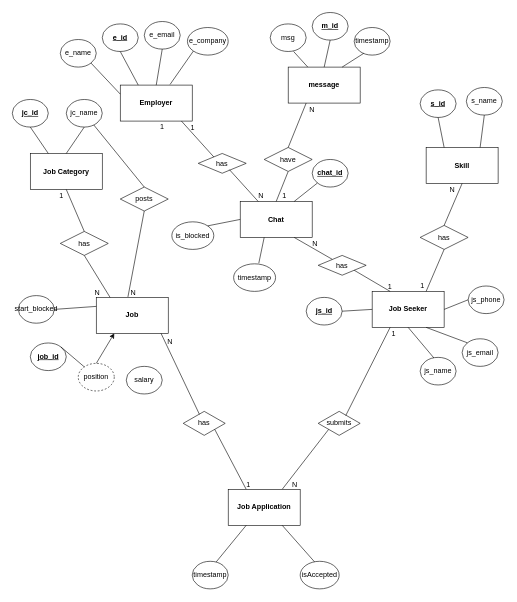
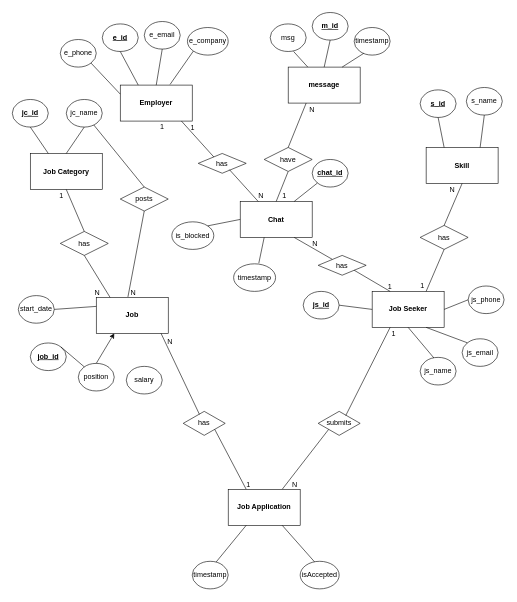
node "e_name": label "e_name" -> "e_phone"
node "start_blocked": label "start_blocked" -> "start_date"
node "js_id": moved (324, 311) -> (321, 305)
node "position": style dashed -> solid
